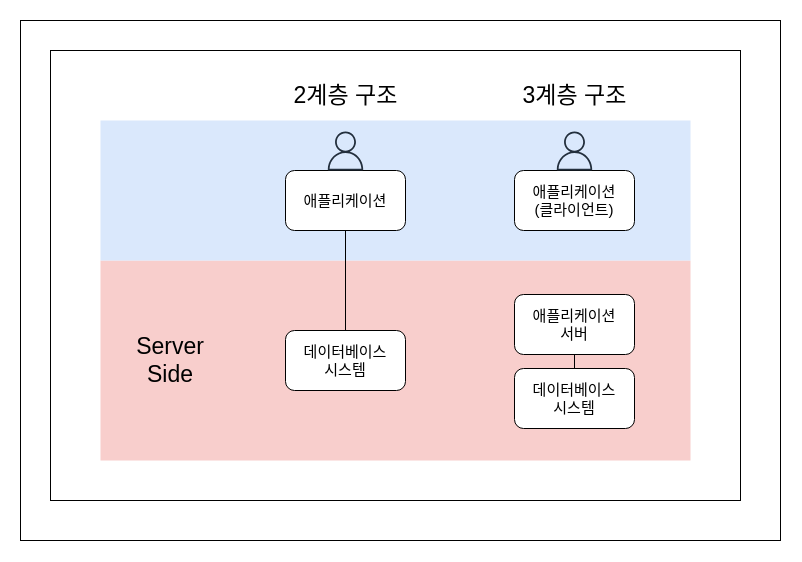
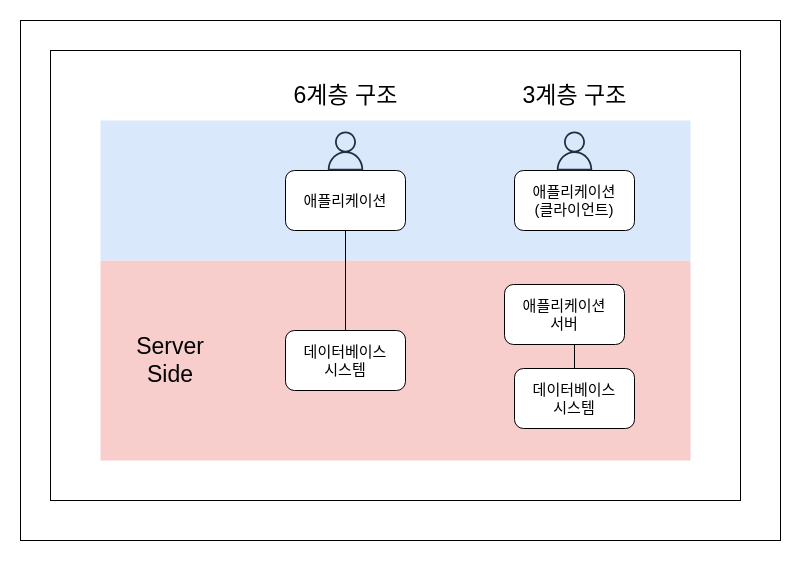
node "2계층 구조": label "2계층 구조" -> "6계층 구조"
node "애플리케이션 서버": moved (575, 325) -> (565, 315)
